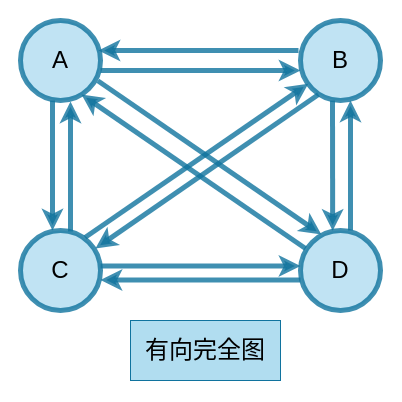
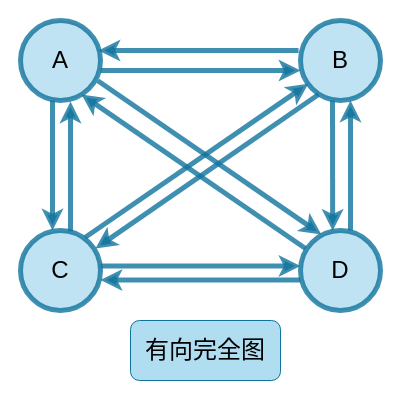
node "有向完全图": shape rectangle -> rounded rectangle
